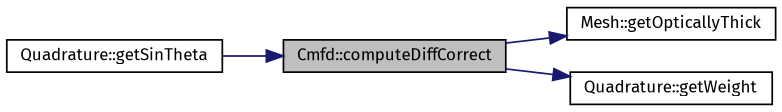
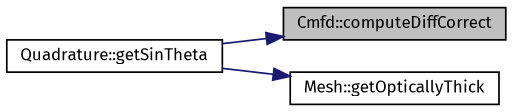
edge "Cmfd::computeDiffCorrect" -> "Mesh::getOpticallyThick": now "Quadrature::getSinTheta" -> "Mesh::getOpticallyThick"
node "Quadrature::getWeight": removed
